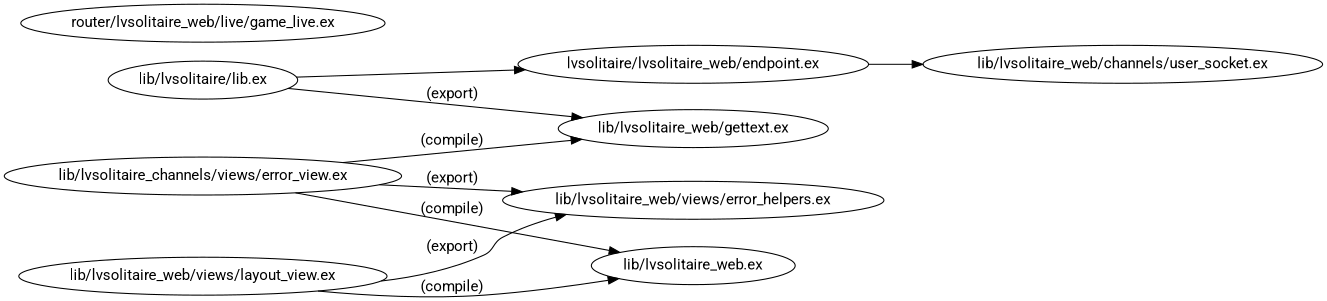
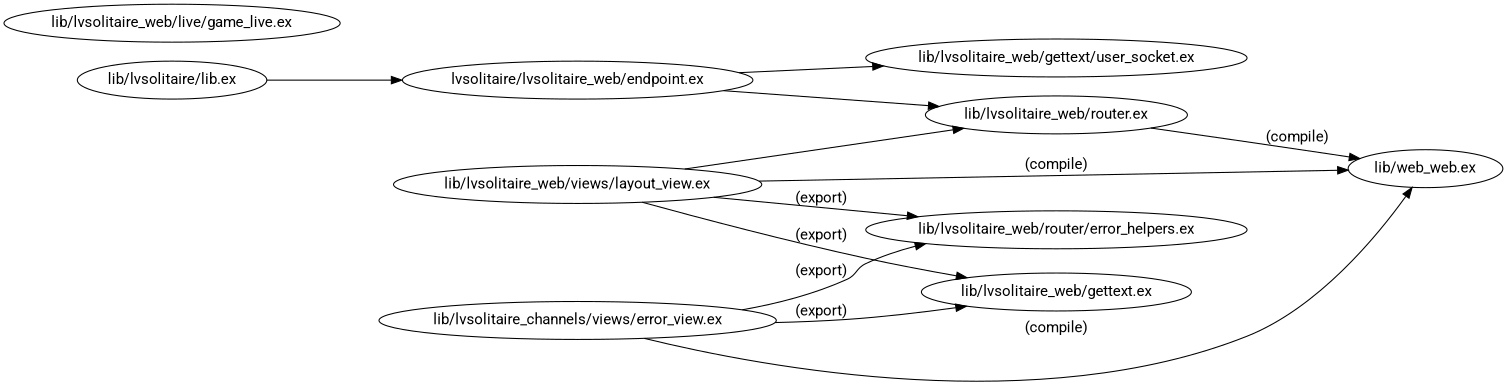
node "router/lvsolitaire_web/live/game_live.ex": label "router/lvsolitaire_web/live/game_live.ex" -> "lib/lvsolitaire_web/live/game_live.ex"
node "lib/lvsolitaire_web/channels/user_socket.ex": label "lib/lvsolitaire_web/channels/user_socket.ex" -> "lib/lvsolitaire_web/gettext/user_socket.ex"
edge "lib/lvsolitaire/lib.ex" -> "lib/lvsolitaire_web/gettext.ex": now "lib/lvsolitaire_web/views/layout_view.ex" -> "lib/lvsolitaire_web/gettext.ex"
node "lib/lvsolitaire_web/router.ex": added
edge "lib/lvsolitaire_channels/views/error_view.ex" -> "lib/lvsolitaire_web/gettext.ex": label "(compile)" -> "(export)"
node "lib/lvsolitaire_web/views/error_helpers.ex": label "lib/lvsolitaire_web/views/error_helpers.ex" -> "lib/lvsolitaire_web/router/error_helpers.ex"
node "lib/lvsolitaire_web.ex": label "lib/lvsolitaire_web.ex" -> "lib/web_web.ex"
